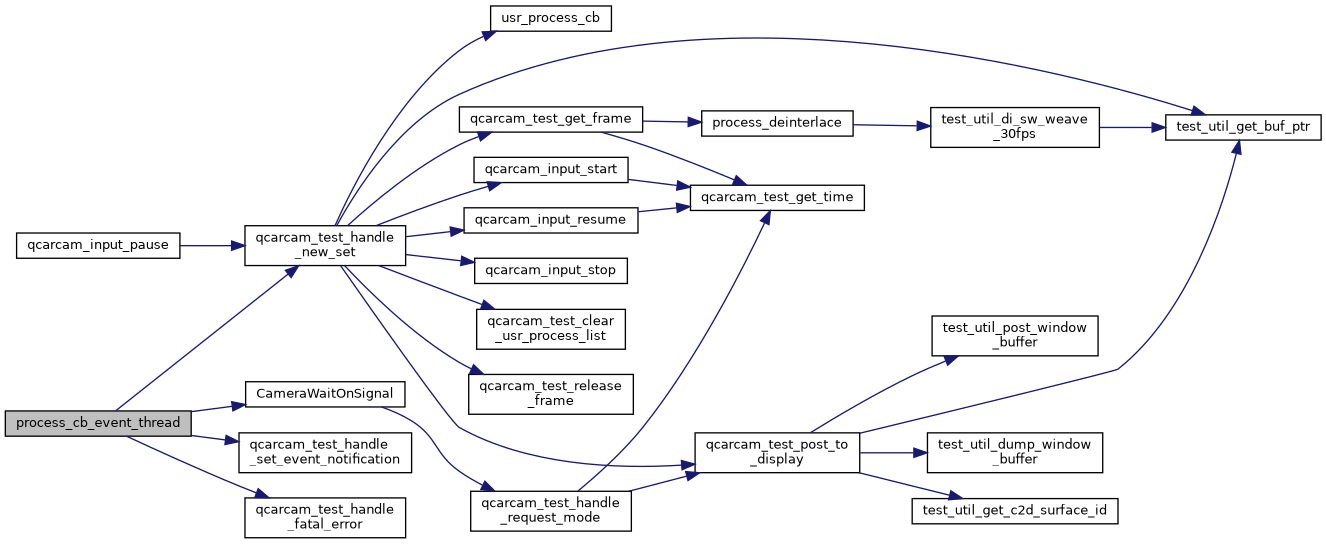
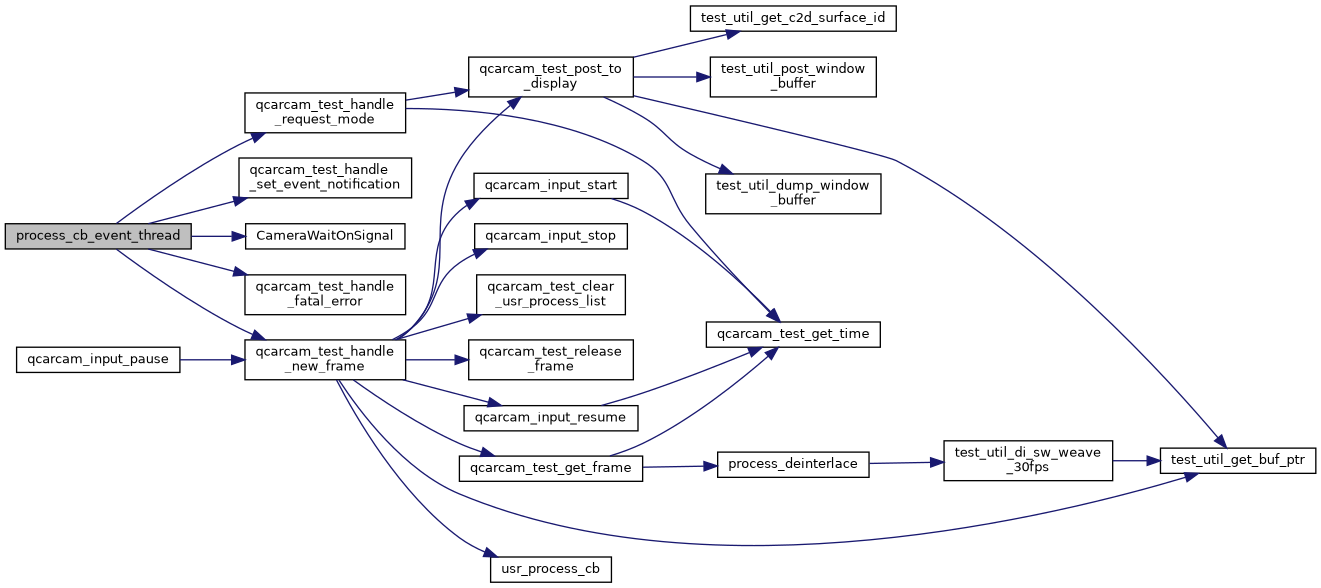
node "qcarcam_test_handle _new_set": label "qcarcam_test_handle _new_set" -> "qcarcam_test_handle _new_frame"
edge "CameraWaitOnSignal" -> "qcarcam_test_handle _request_mode": now "process_cb_event_thread" -> "qcarcam_test_handle _request_mode"
